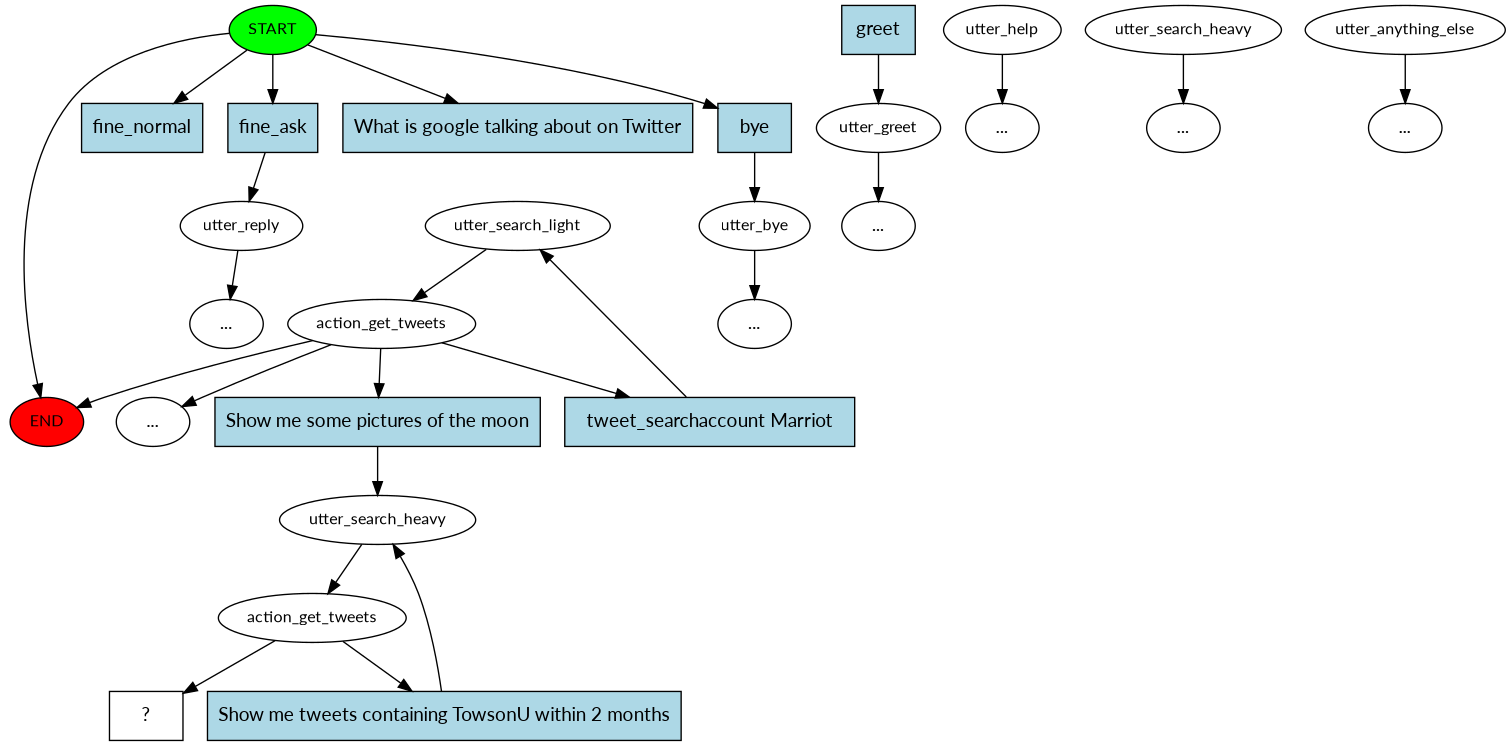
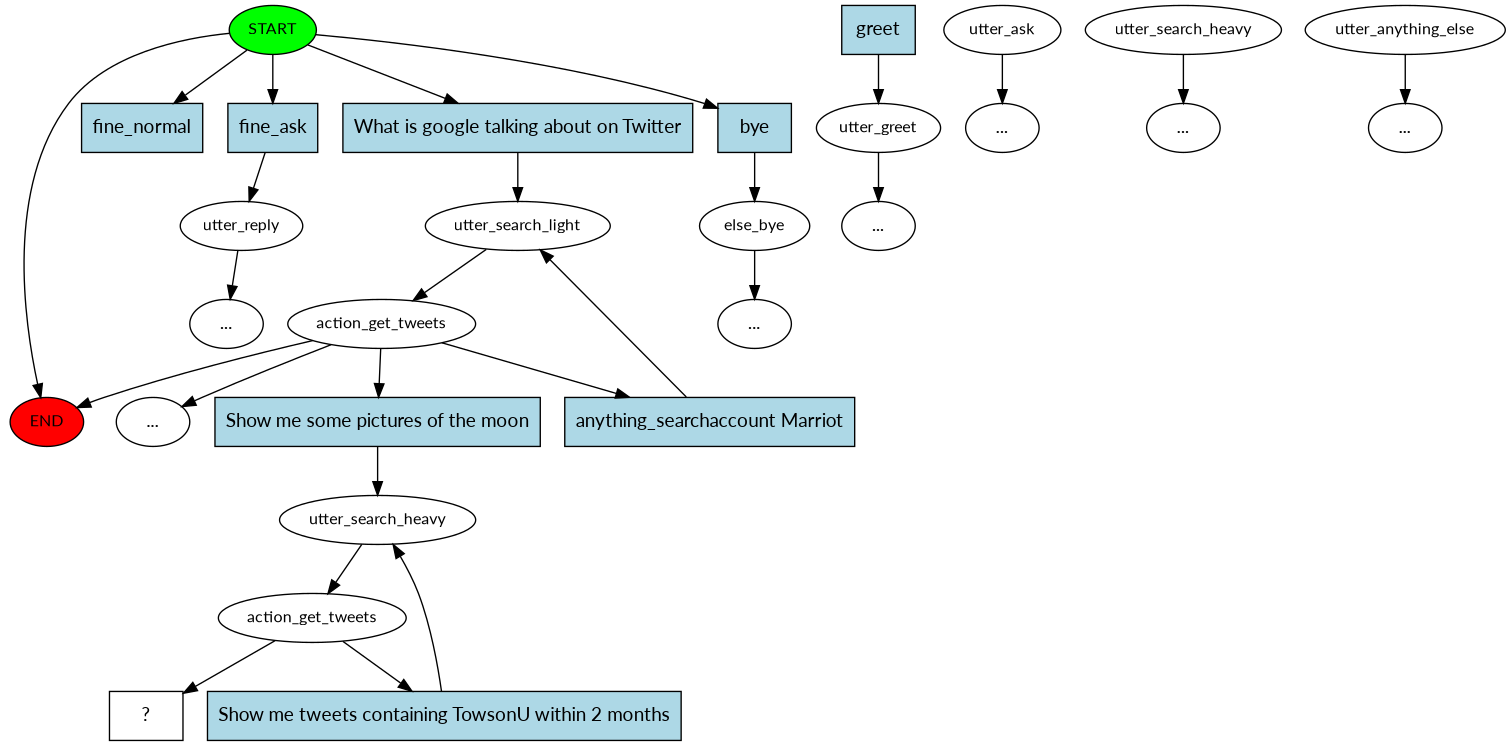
node "utter_help": label "utter_help" -> "utter_ask"
edge "What is google talking about on Twitter" -> "utter_search_light": added
node "utter_bye": label "utter_bye" -> "else_bye"
node "tweet_searchaccount Marriot": label "tweet_searchaccount Marriot" -> "anything_searchaccount Marriot"
